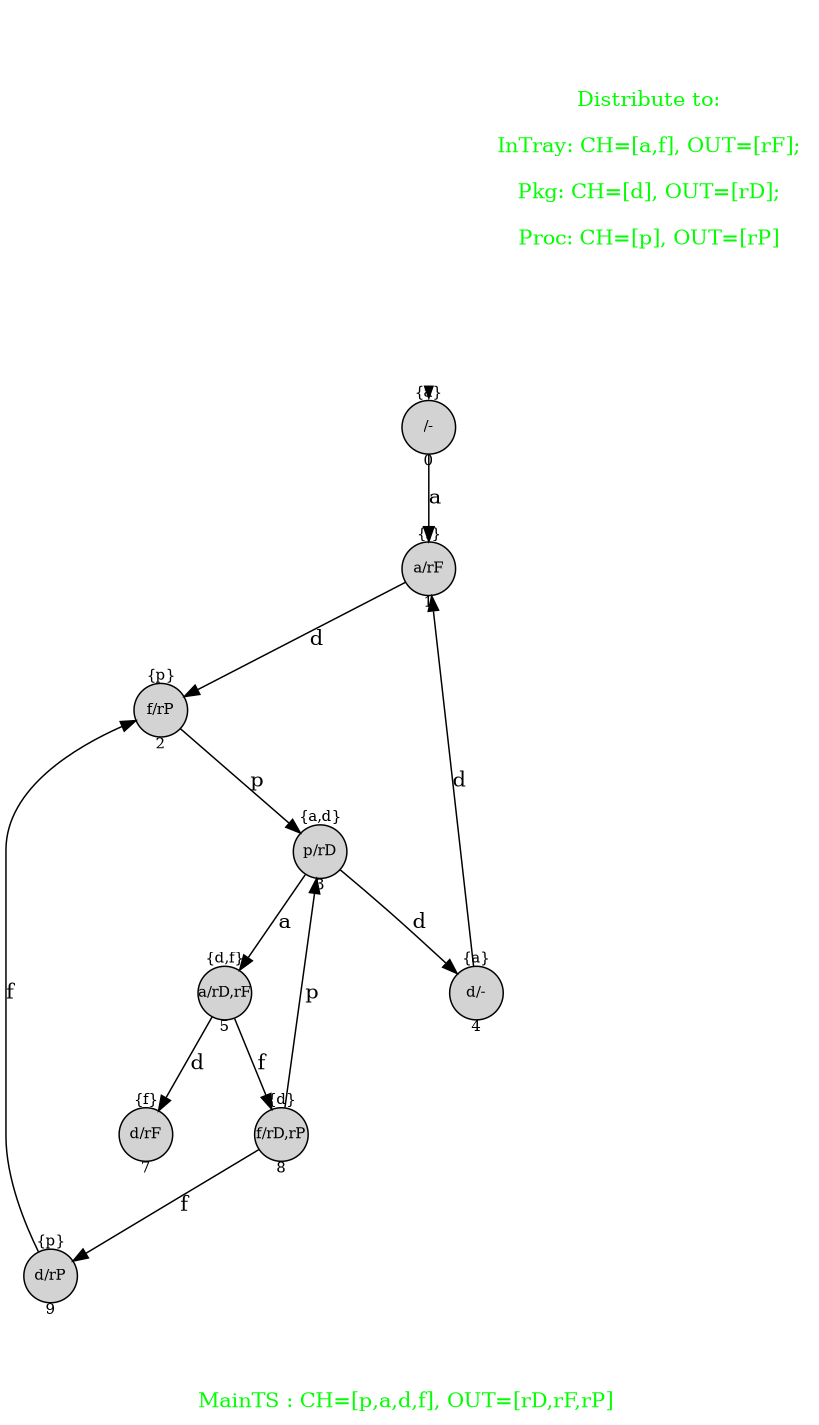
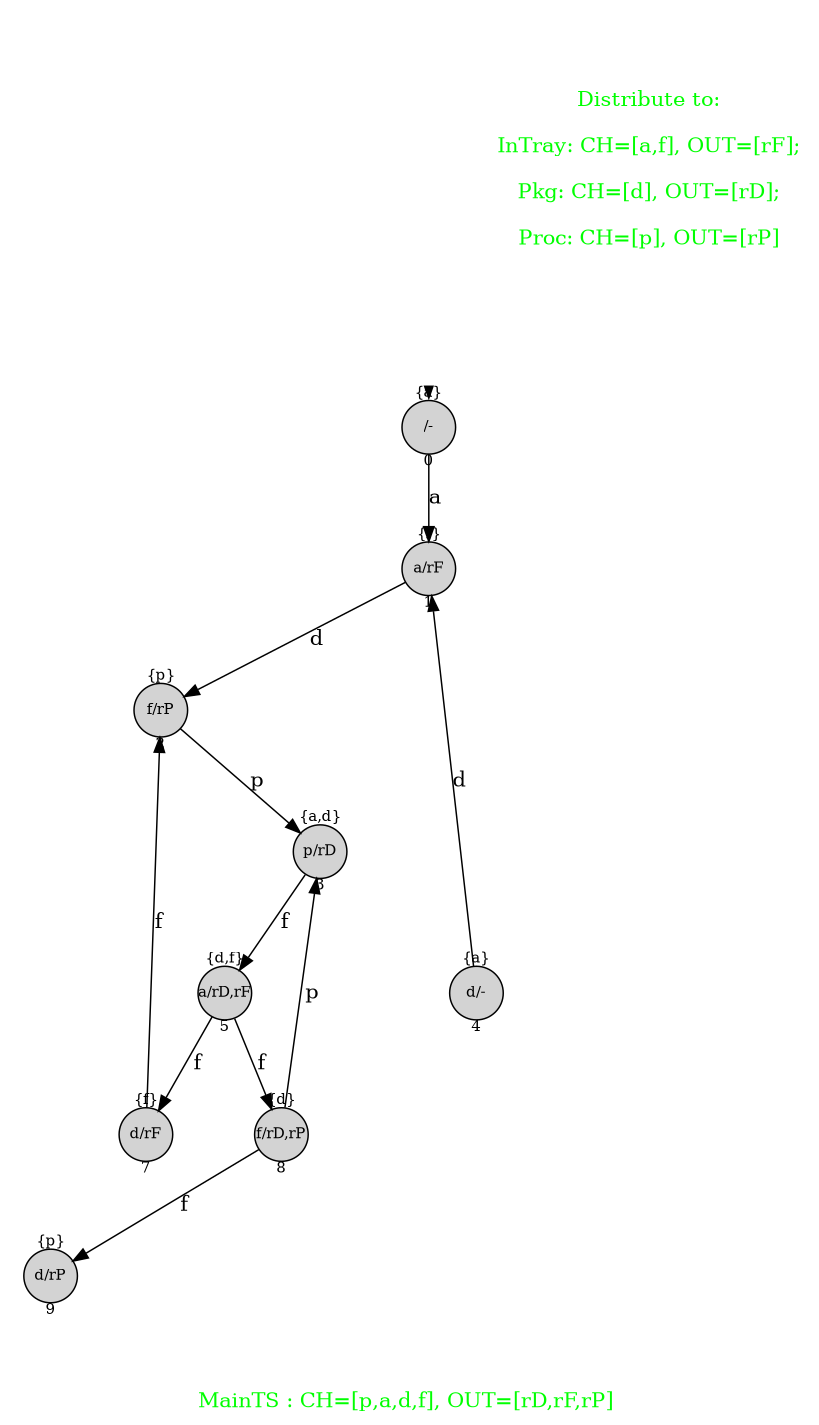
edge "{a,d} p/rD 3" -> "{a} d/- 4": removed, label "d"
edge "{a,d} p/rD 3" -> "{d,f} a/rD,rF 5": label "a" -> "f"
edge "{p} d/rP 9" -> "{p} f/rP 2": now "{f} d/rF 7" -> "{p} f/rP 2"
edge "{d,f} a/rD,rF 5" -> "{f} d/rF 7": label "d" -> "f"
